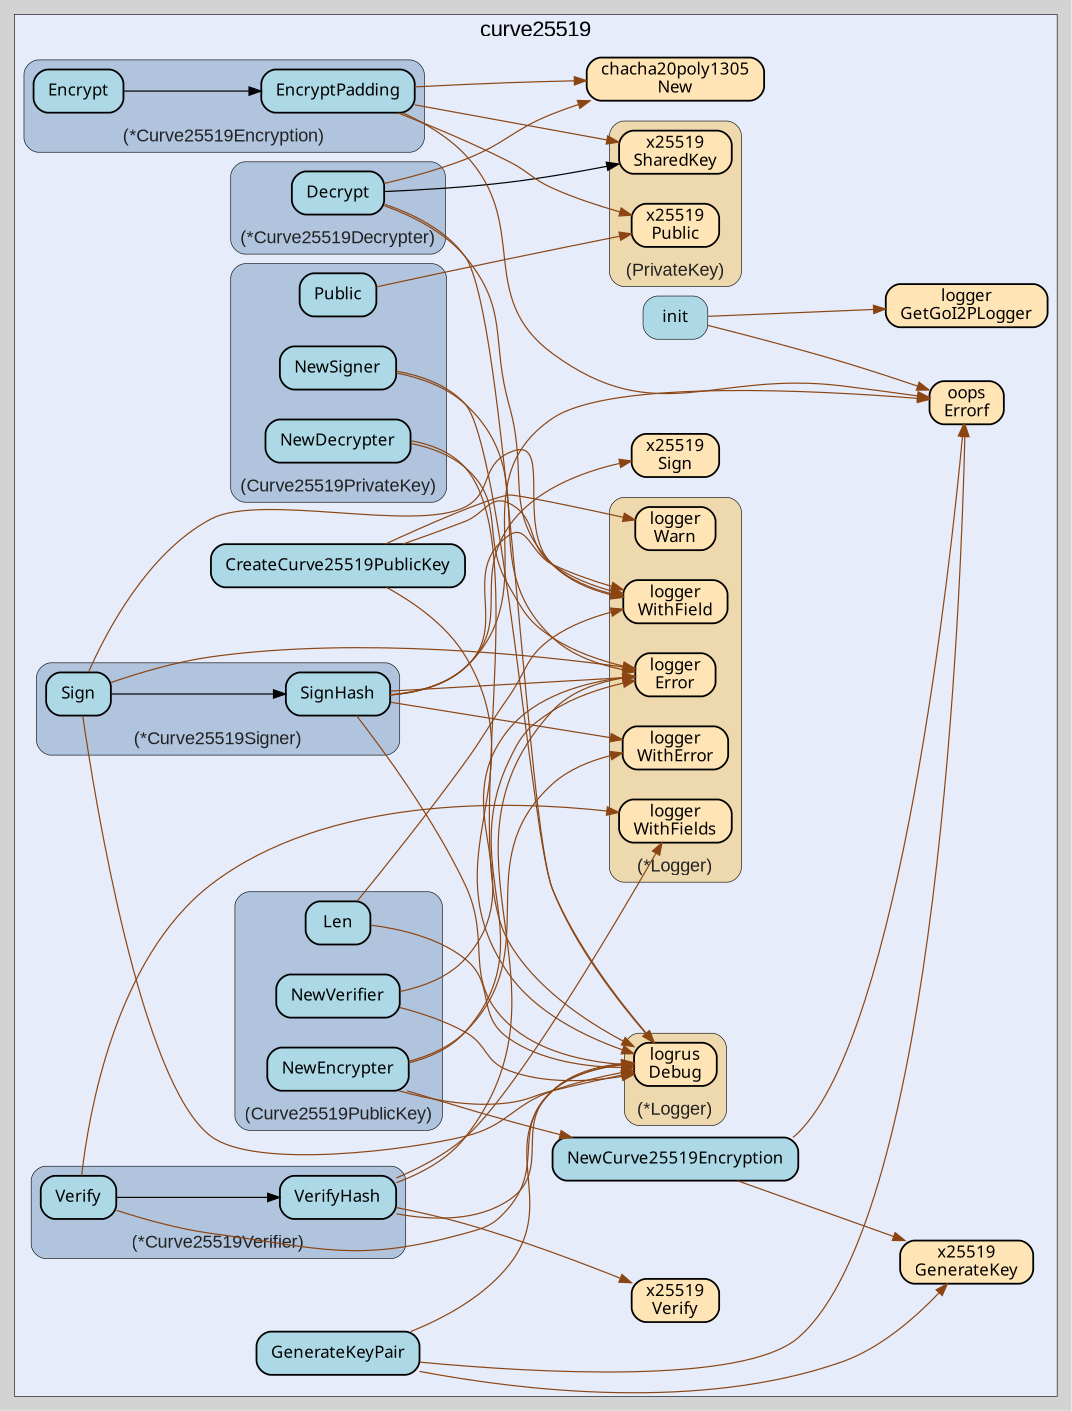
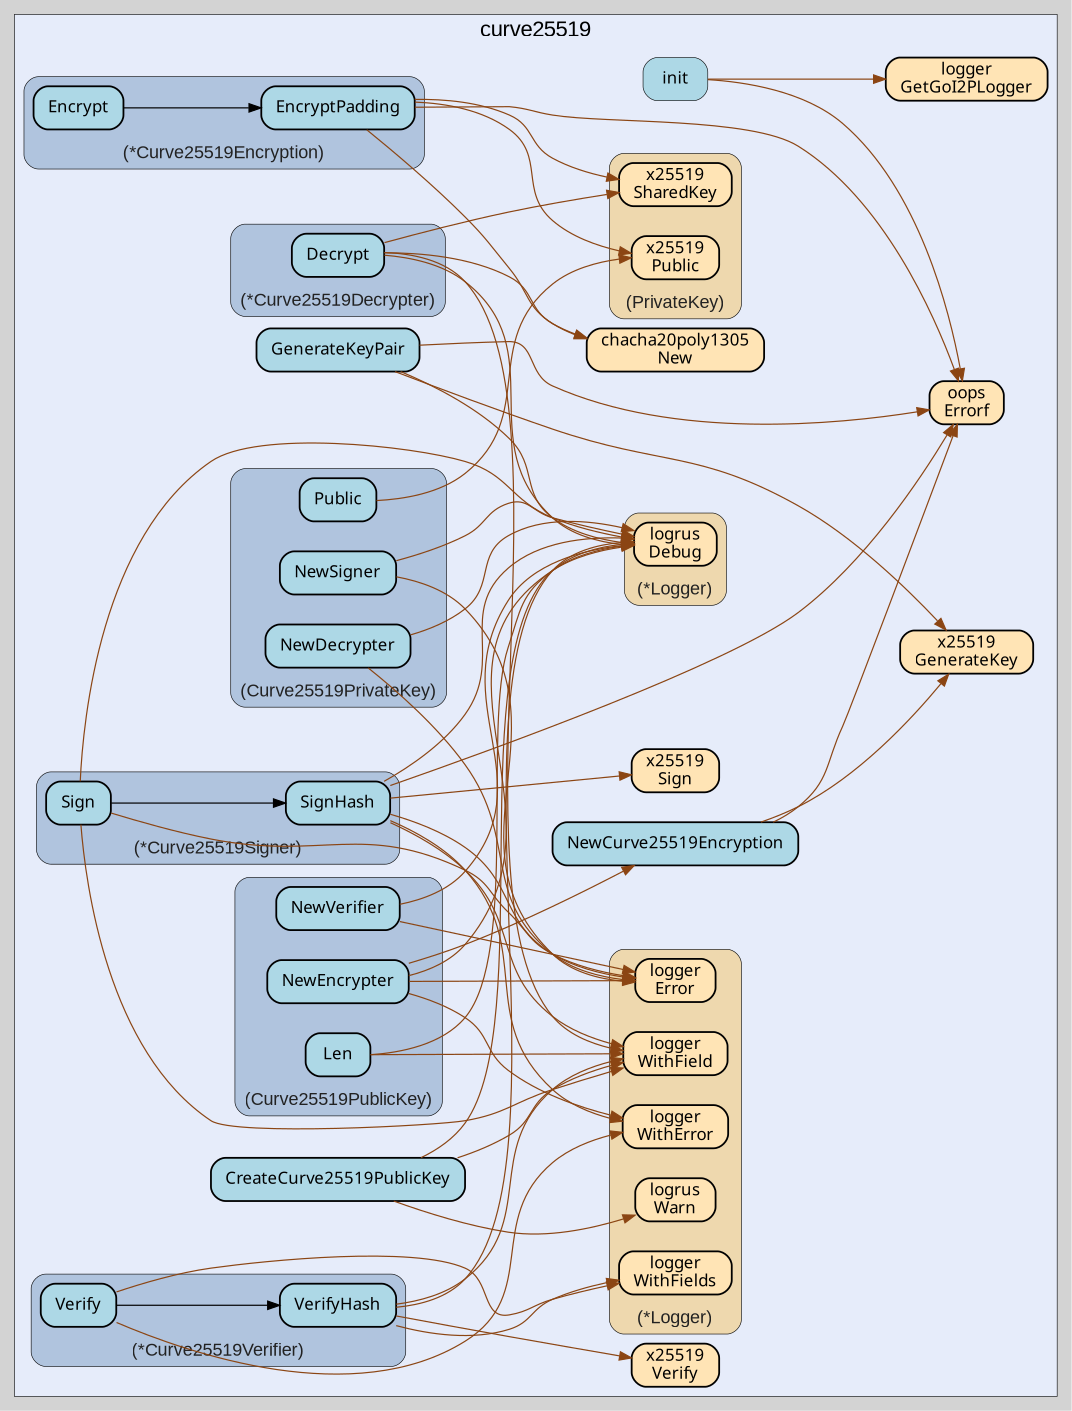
edge "Decrypt" -> "x25519 SharedKey": color black -> saddlebrown
node "logger Warn": label "logger Warn" -> "logrus Warn"
edge "VerifyHash" -> "logger Error": now "VerifyHash" -> "logger WithField"
edge "Verify" -> "logrus Debug": now "Verify" -> "logger WithError"
